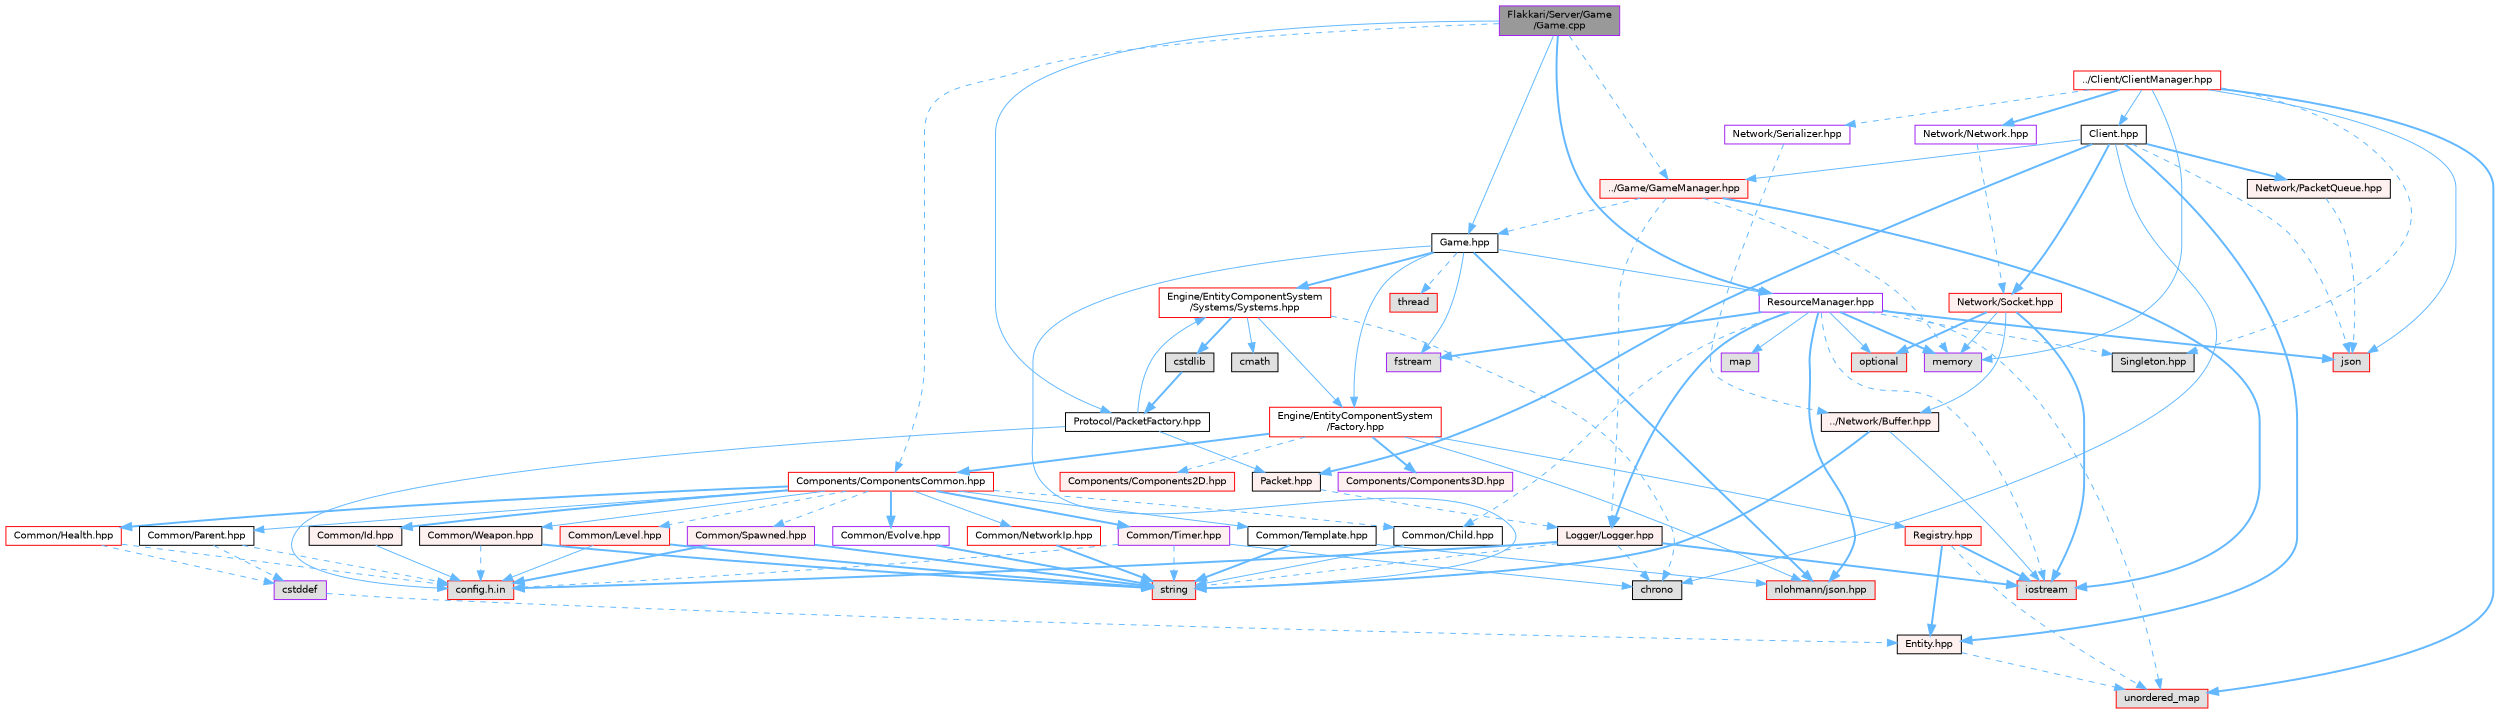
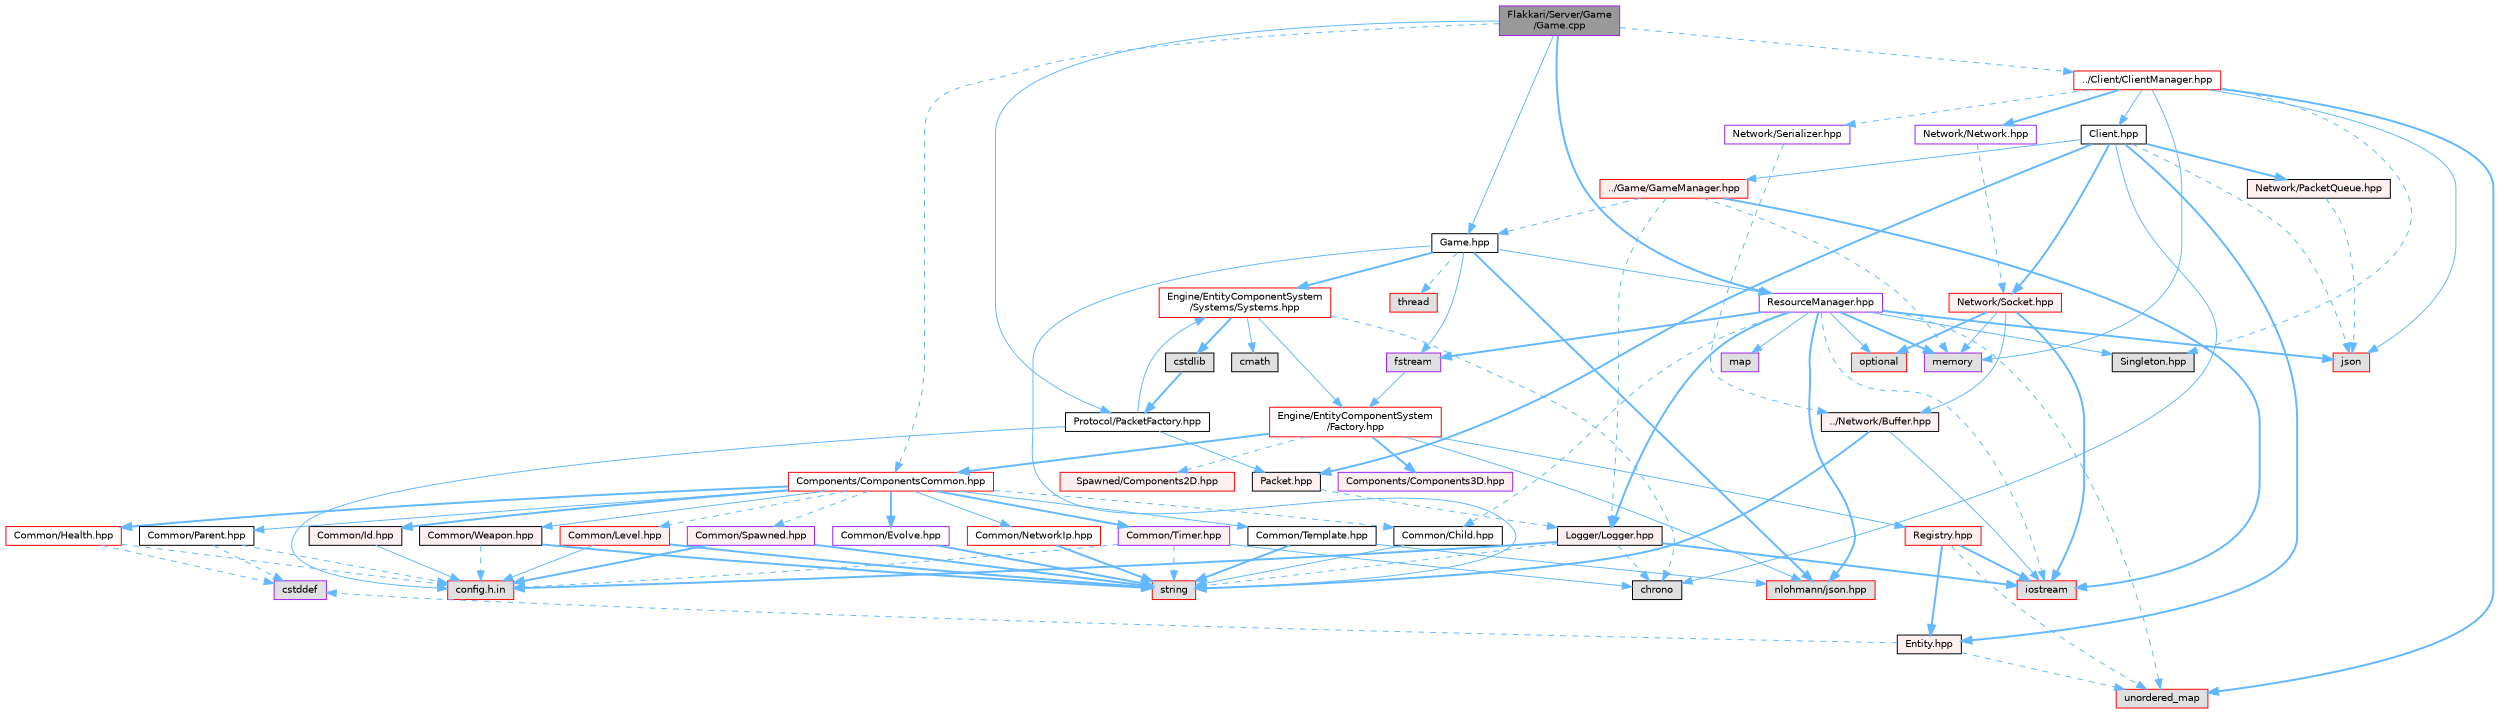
edge "Flakkari/Server/Game /Game.cpp" -> "../Game/GameManager.hpp": now "Flakkari/Server/Game /Game.cpp" -> "../Client/ClientManager.hpp"
edge "Game.hpp" -> "Engine/EntityComponentSystem /Factory.hpp": now "fstream" -> "Engine/EntityComponentSystem /Factory.hpp"
edge "ResourceManager.hpp" -> "Singleton.hpp": style dashed -> solid
node "Components/Components2D.hpp": label "Components/Components2D.hpp" -> "Spawned/Components2D.hpp"
edge "cstddef" -> "Entity.hpp": reversed
